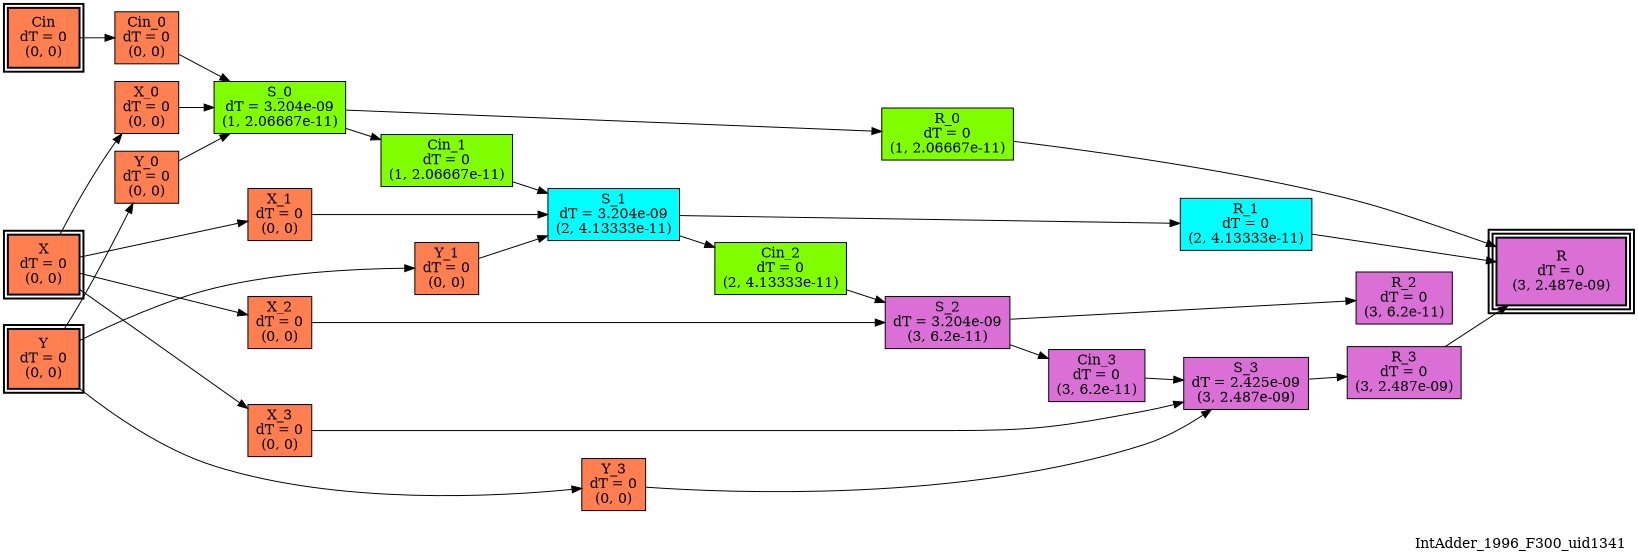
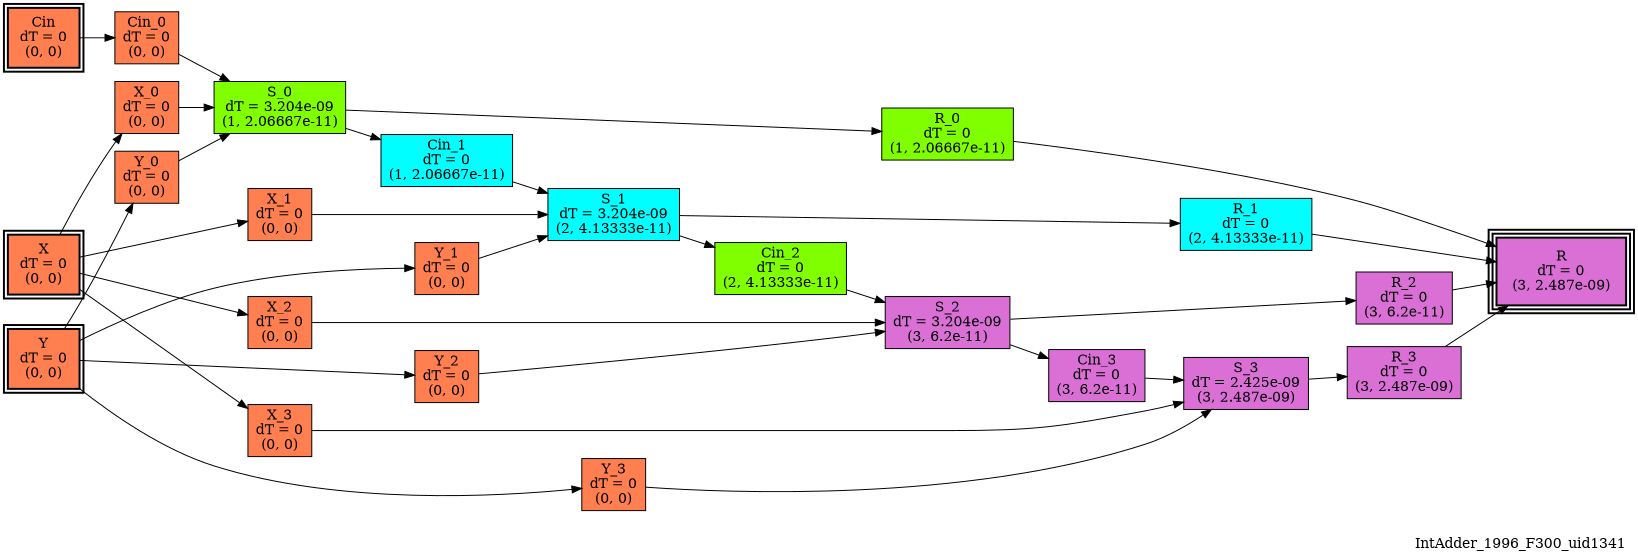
node "Cin_1 dT = 0 (1, 2.06667e-11)": fillcolor chartreuse -> cyan
edge "R_2 dT = 0 (3, 6.2e-11)" -> "R dT = 0 (3, 2.487e-09)": added
node "Y_2 dT = 0 (0, 0)": added
